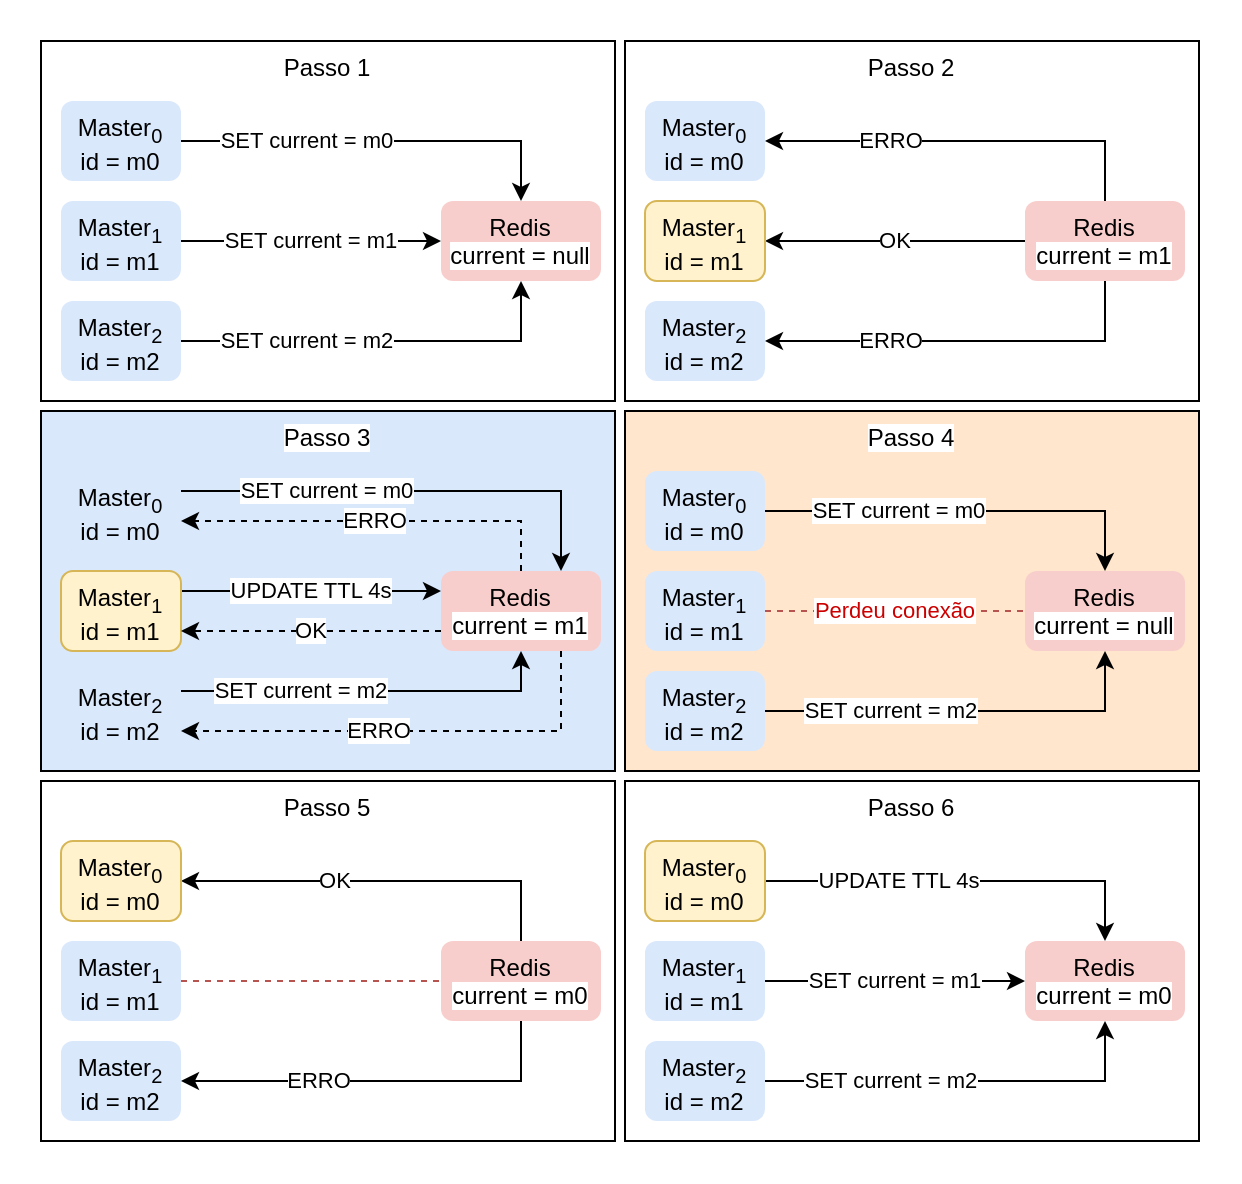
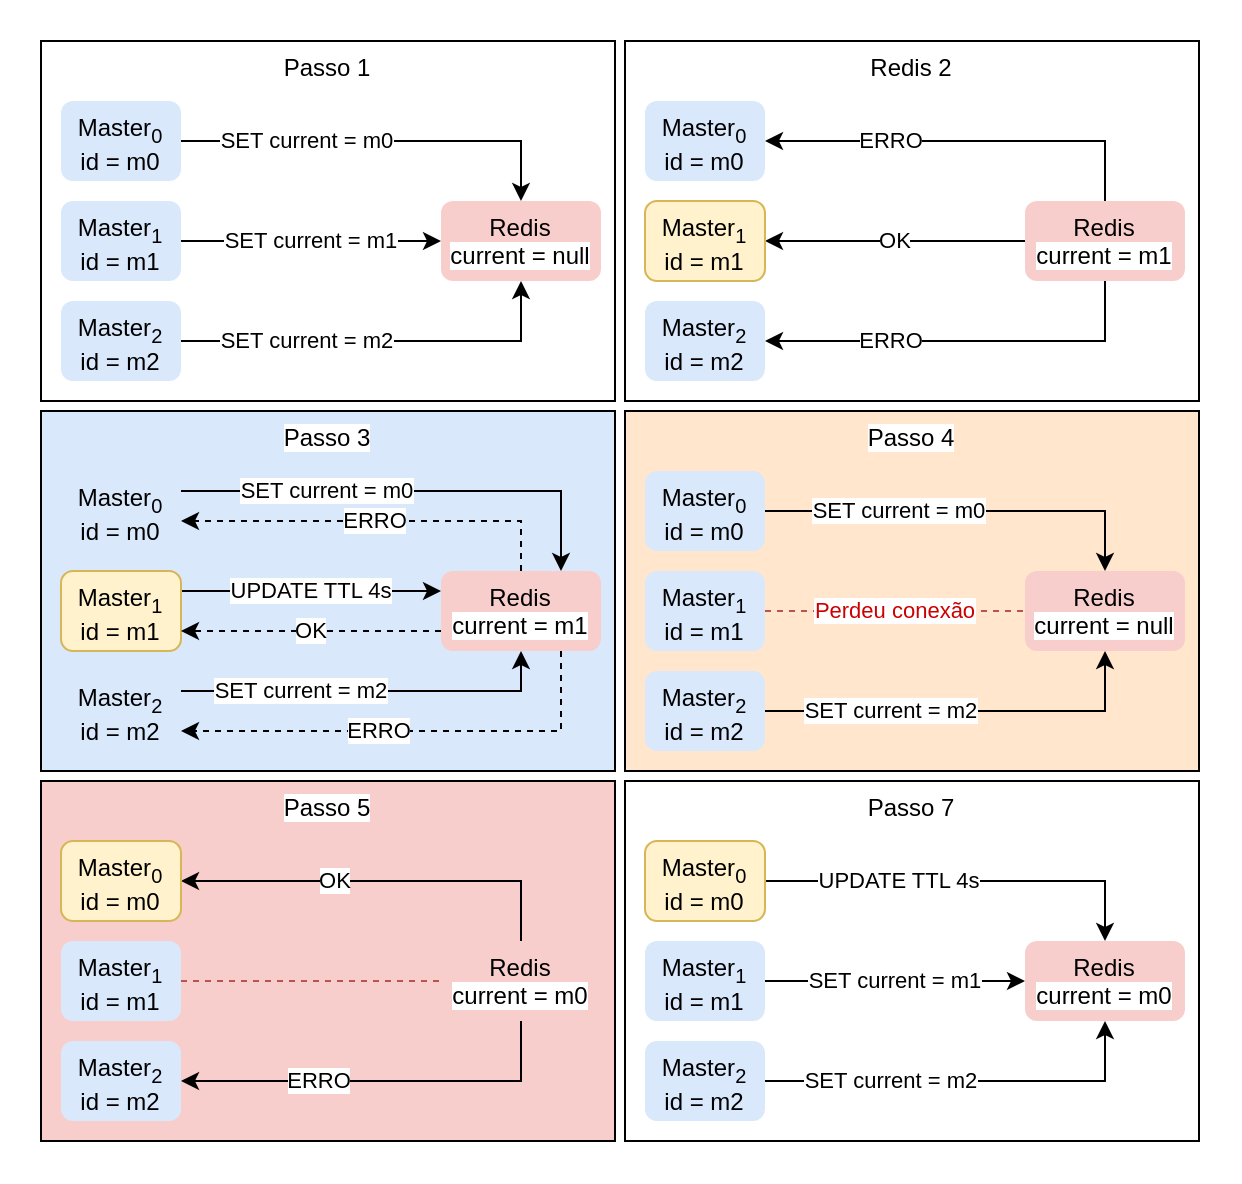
node "Passo 2": label "Passo 2" -> "Redis 2"
node "Passo 6": label "Passo 6" -> "Passo 7"
node "Passo 5": fillcolor #ffffff -> #f8cecc
